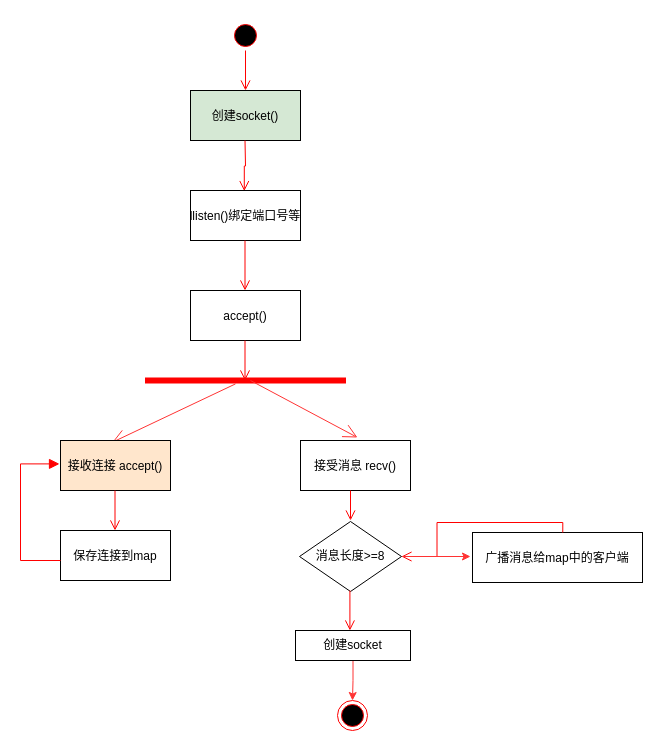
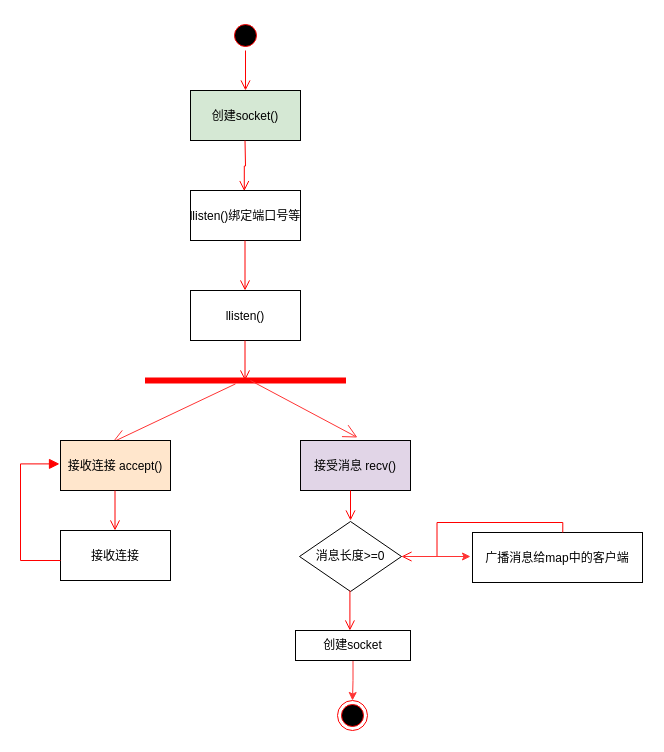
node "accept()": label "accept()" -> "llisten()"
node "接受消息 recv()": fillcolor #ffffff -> #e1d5e7
node "保存连接到map": label "保存连接到map" -> "接收连接"
node "消息长度>=8": label "消息长度>=8" -> "消息长度>=0"
